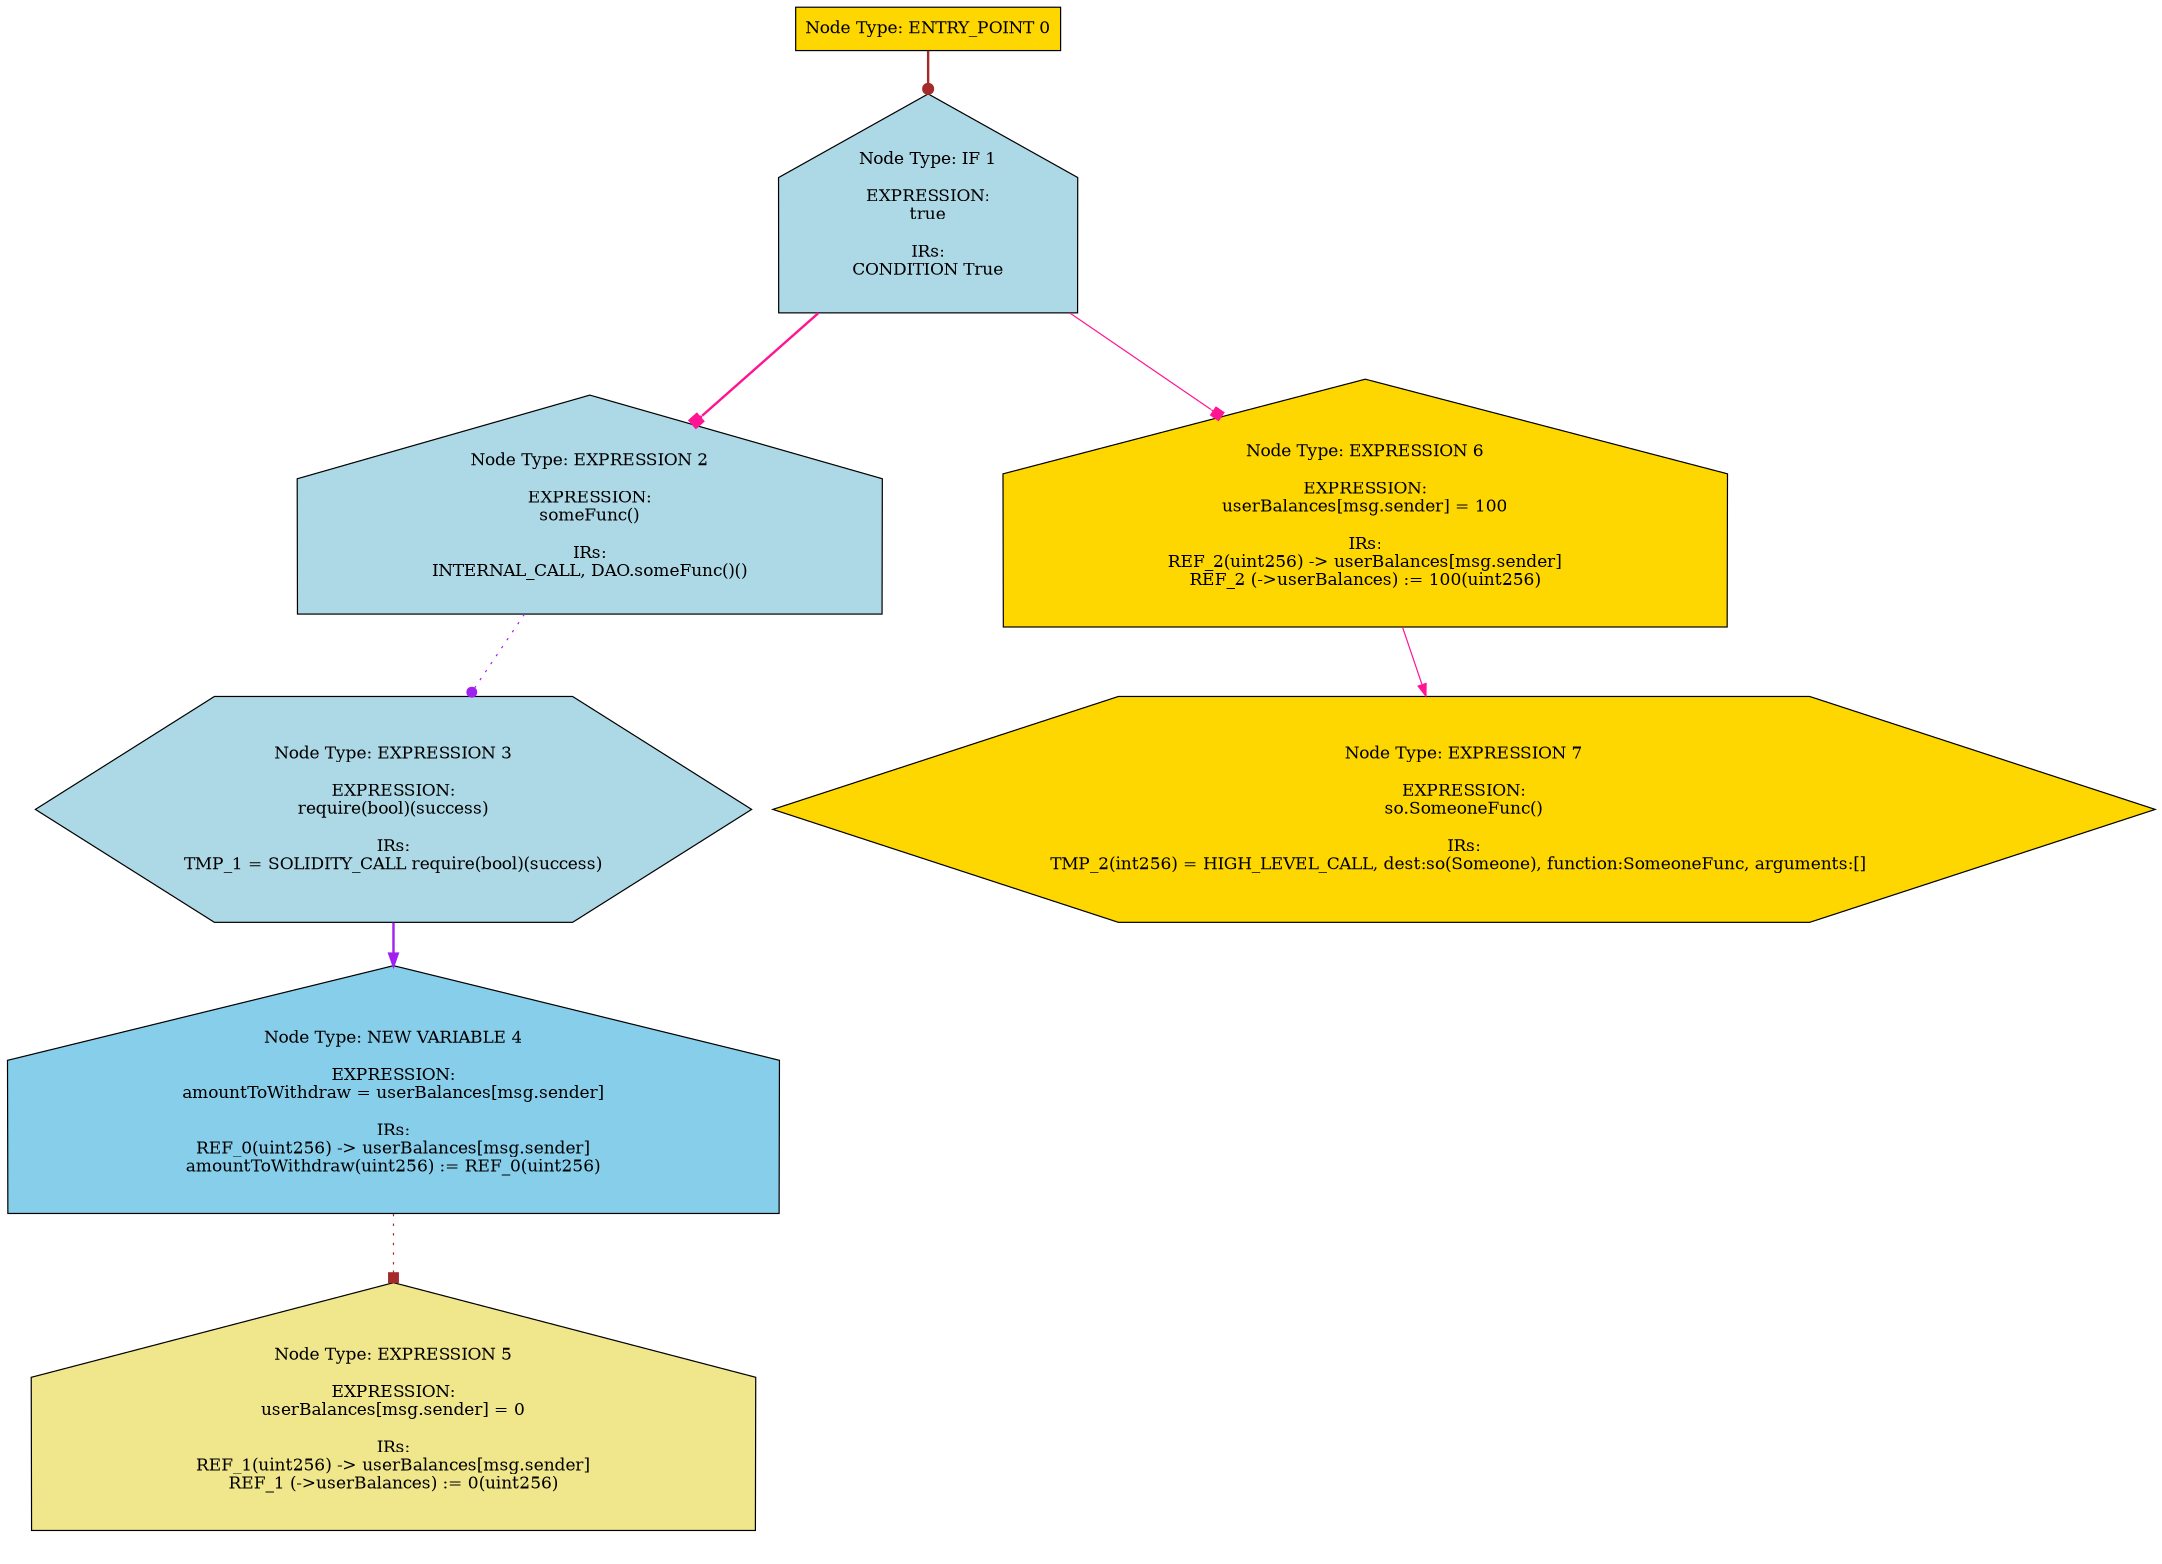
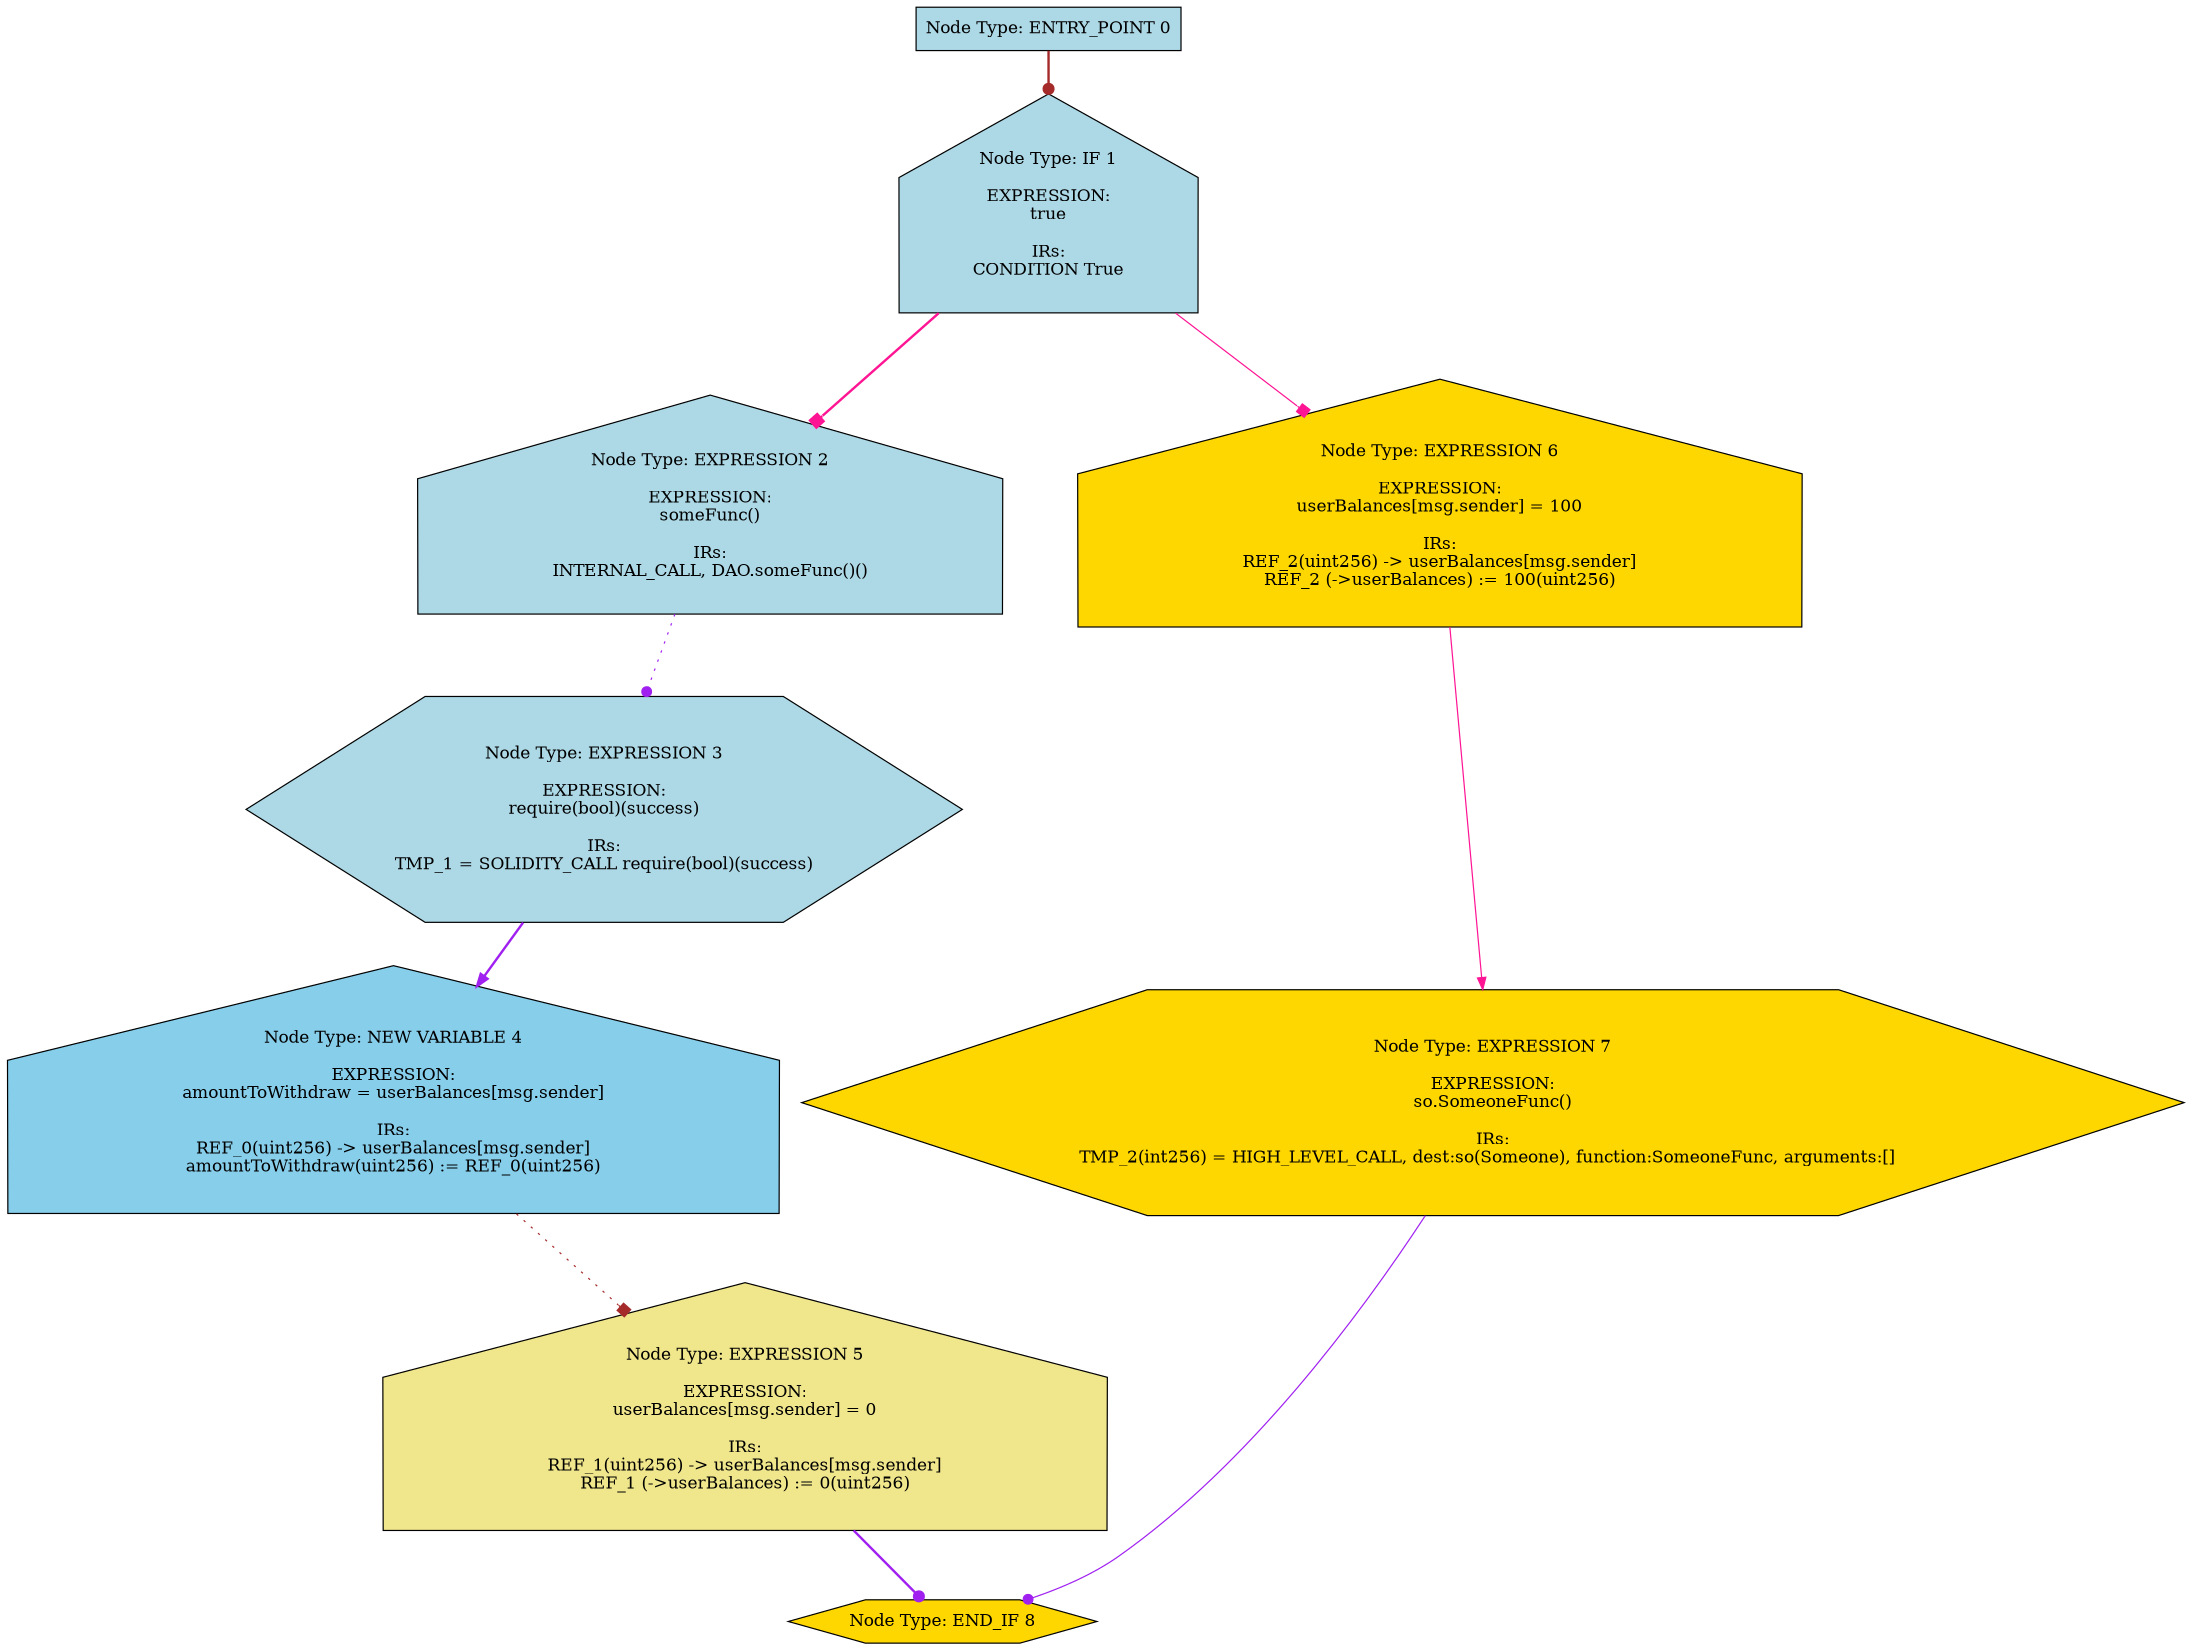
node "Node Type: ENTRY_POINT 0": fillcolor gold -> lightblue
node "Node Type: END_IF 8": added
